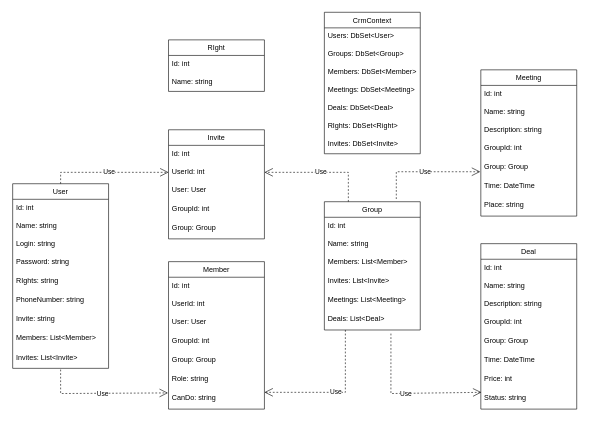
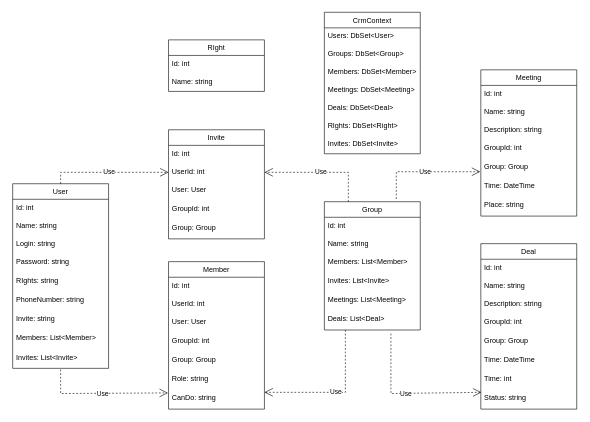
node "Price: int": label "Price: int" -> "Time: int"
